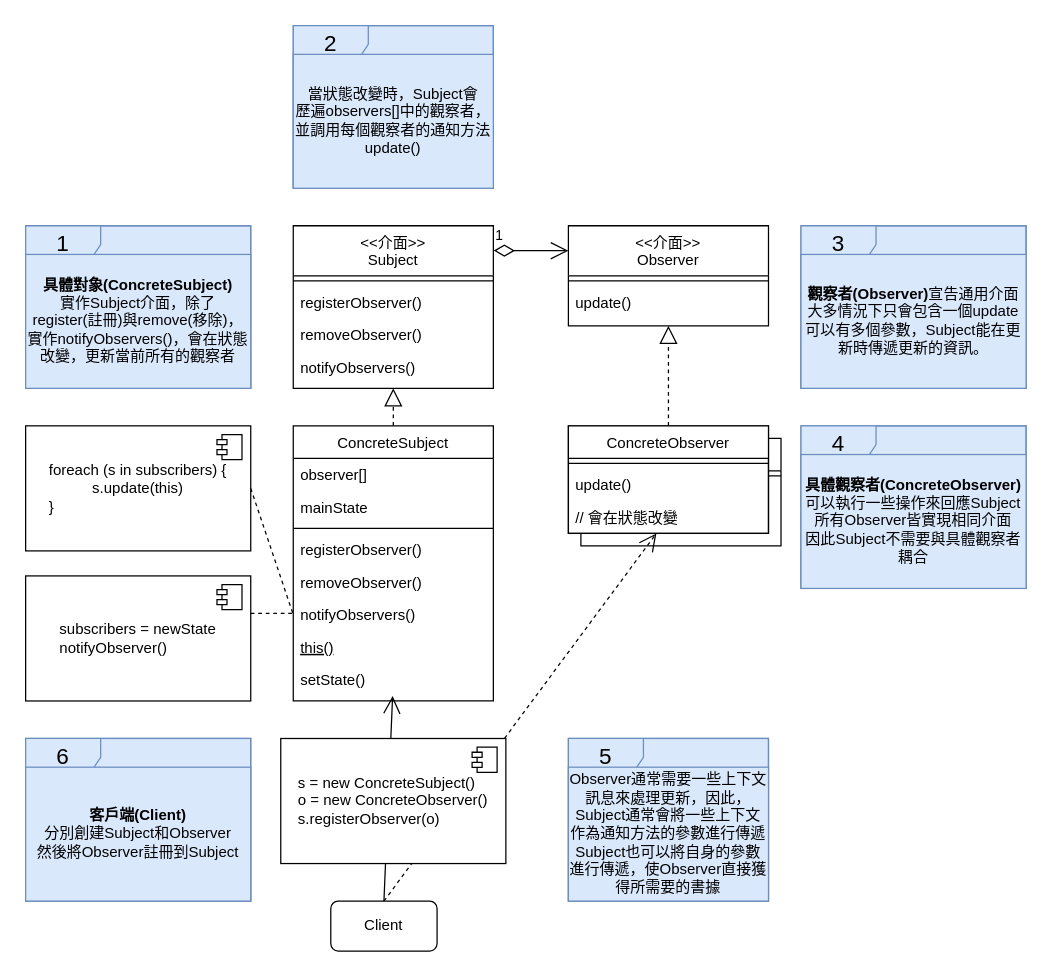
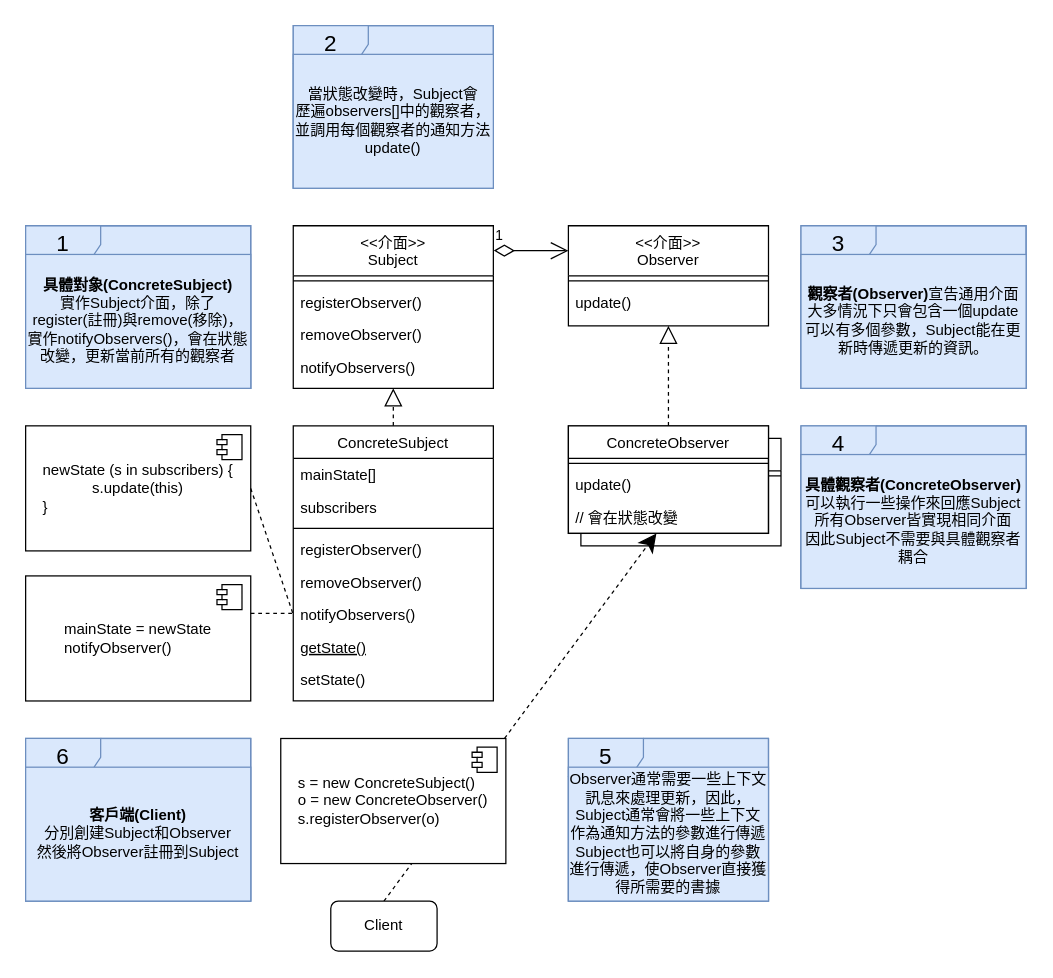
node "observer[]": label "observer[]" -> "mainState[]"
node "foreach (s in subscribers) { s.update(this) }": label "foreach (s in subscribers) { s.update(this) }" -> "newState (s in subscribers) { s.update(this) }"
node "mainState": label "mainState" -> "subscribers"
edge "Client" -> "// 會在狀態改變": arrowhead open -> classic
node "subscribers = newState notifyObserver()": label "subscribers = newState notifyObserver()" -> "mainState = newState notifyObserver()"
node "this()": label "this()" -> "getState()"
edge "Client" -> "setState()": removed
